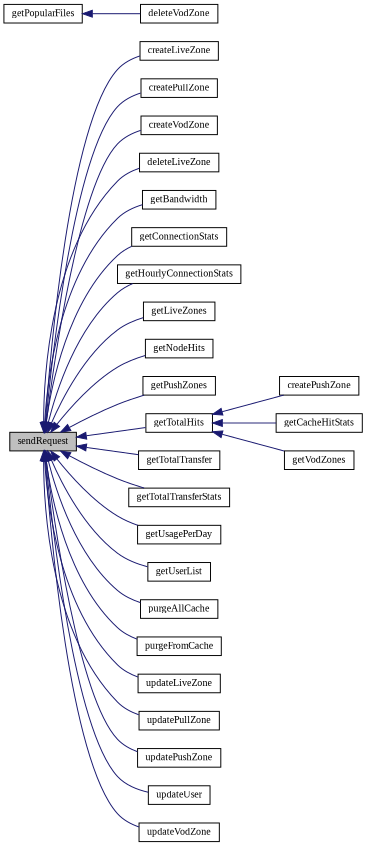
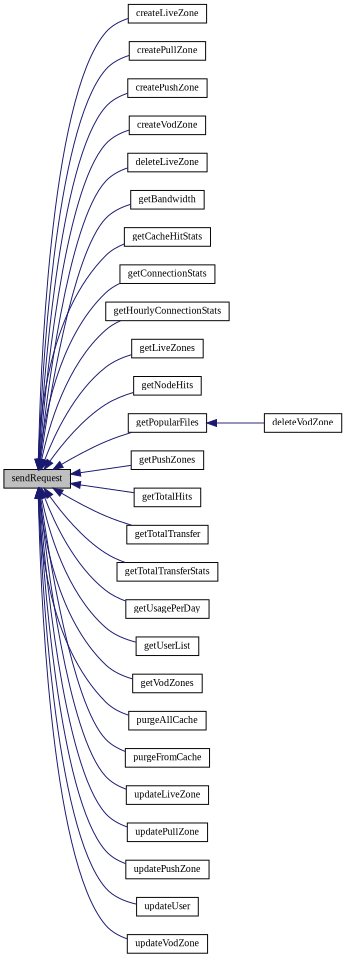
edge "createPushZone" -> "getTotalHits": now "createPushZone" -> "sendRequest"
edge "getCacheHitStats" -> "getTotalHits": now "getCacheHitStats" -> "sendRequest"
edge "getVodZones" -> "getTotalHits": now "getVodZones" -> "sendRequest"
edge "getPopularFiles" -> "sendRequest": added
